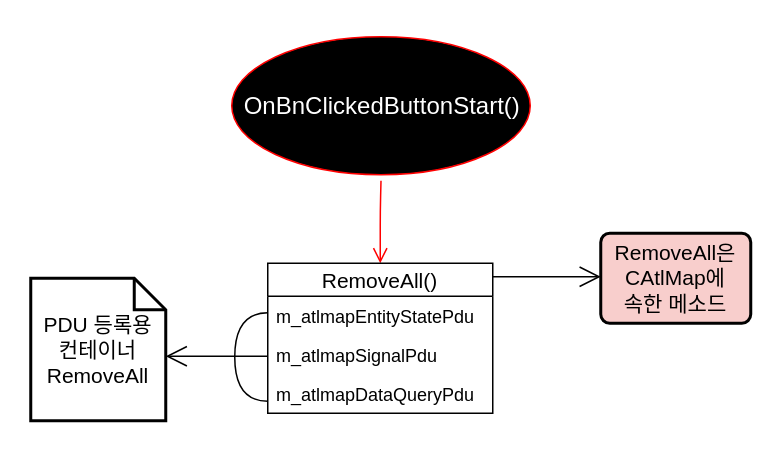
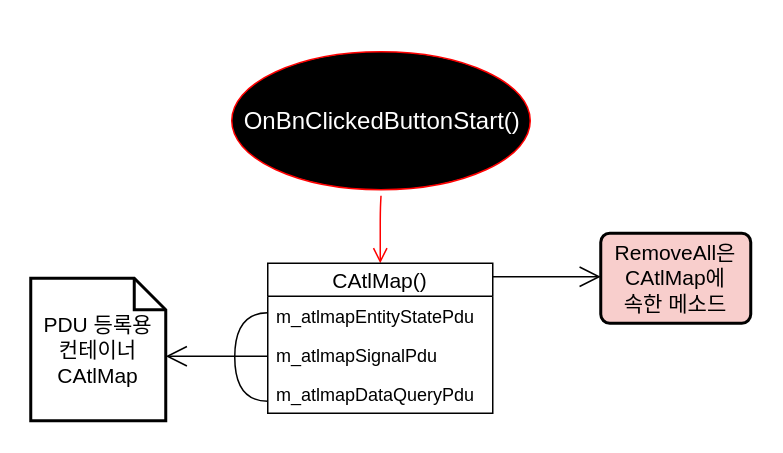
node "OnBnClickedButtonStart()": moved (381, 106) -> (381, 121)
node "RemoveAll()": label "RemoveAll()" -> "CAtlMap()"
node "PDU 등록용 컨테이너 RemoveAll": label "PDU 등록용 컨테이너 RemoveAll" -> "PDU 등록용 컨테이너 CAtlMap"
